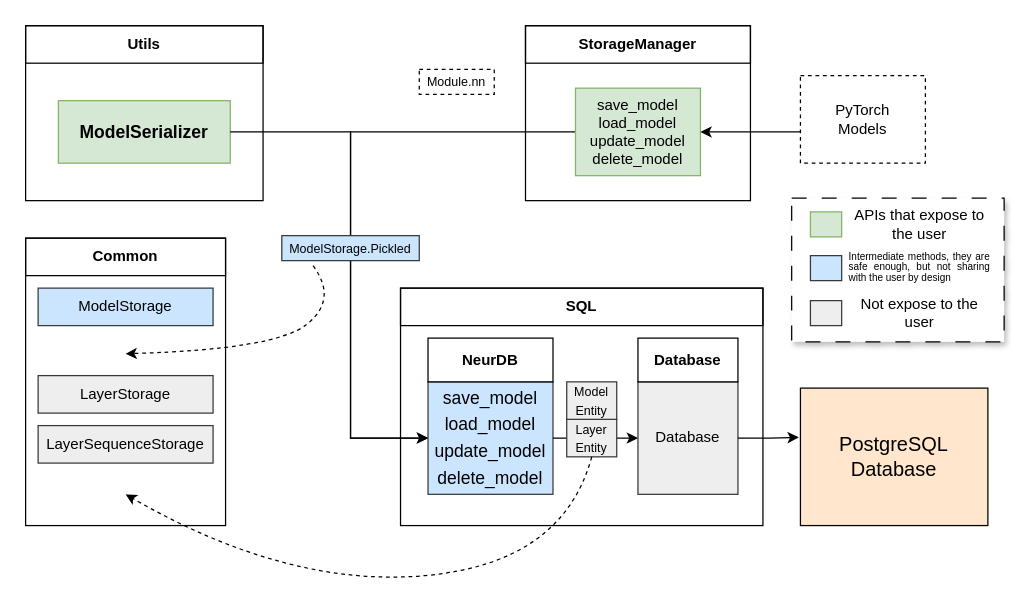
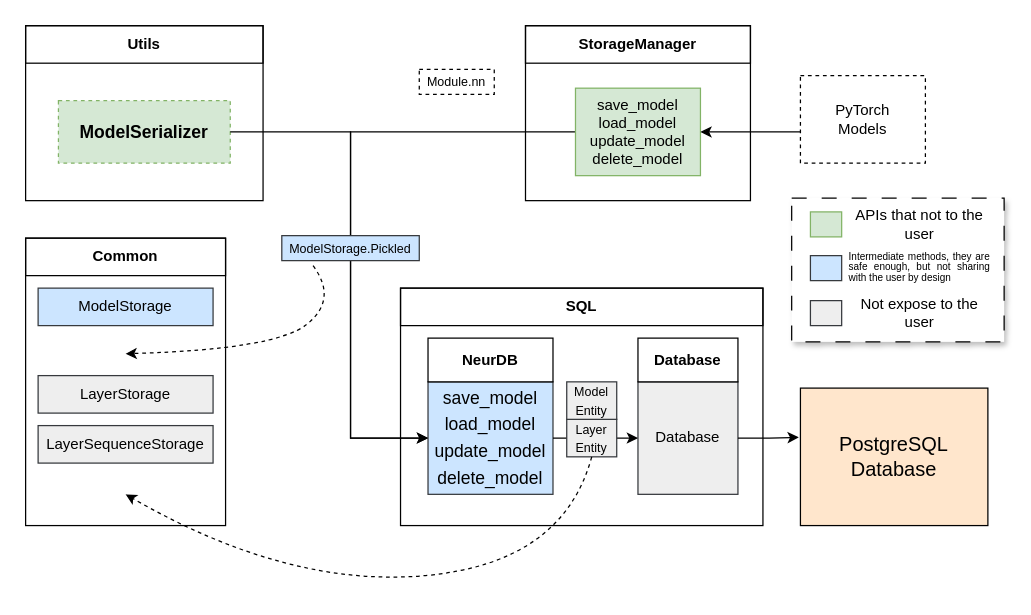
node "ModelSerializer": style solid -> dashed
node "APIs that expose to the user": label "APIs that expose to the user" -> "APIs that not to the user"
